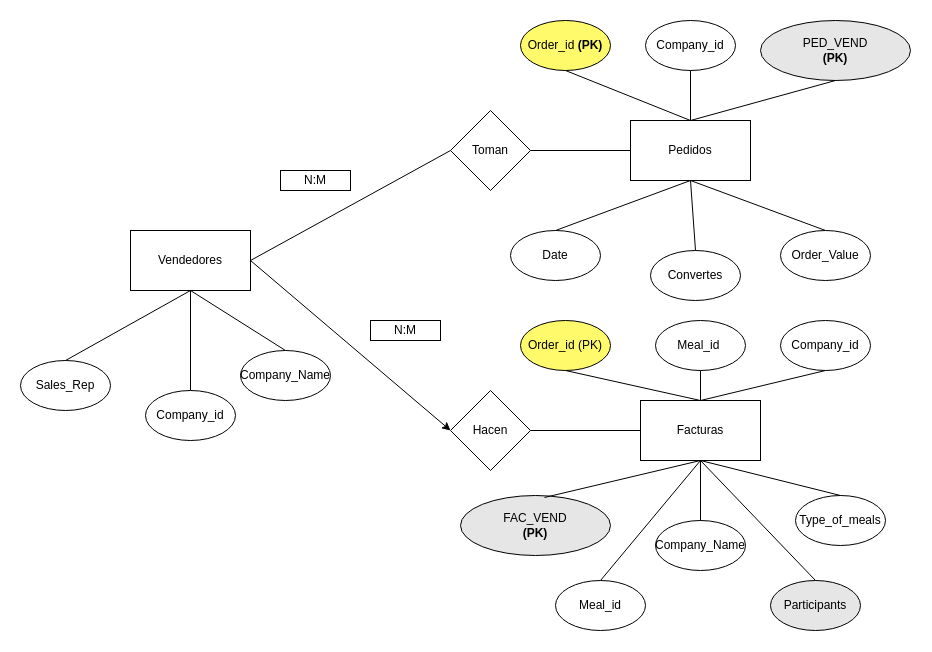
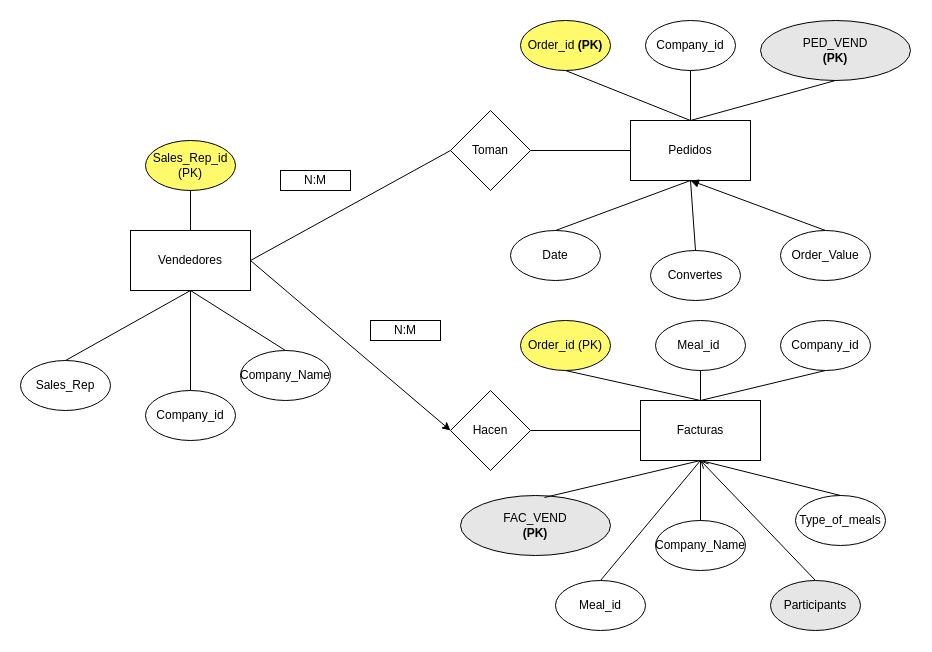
node "Sales_Rep_id (PK)": added
edge "Pedidos" -- "Order_Value": arrowhead none -> block
edge "Sales_Rep_id (PK)" -- "Vendedores": added
edge "Facturas" -- "Participants": arrowhead none -> open
